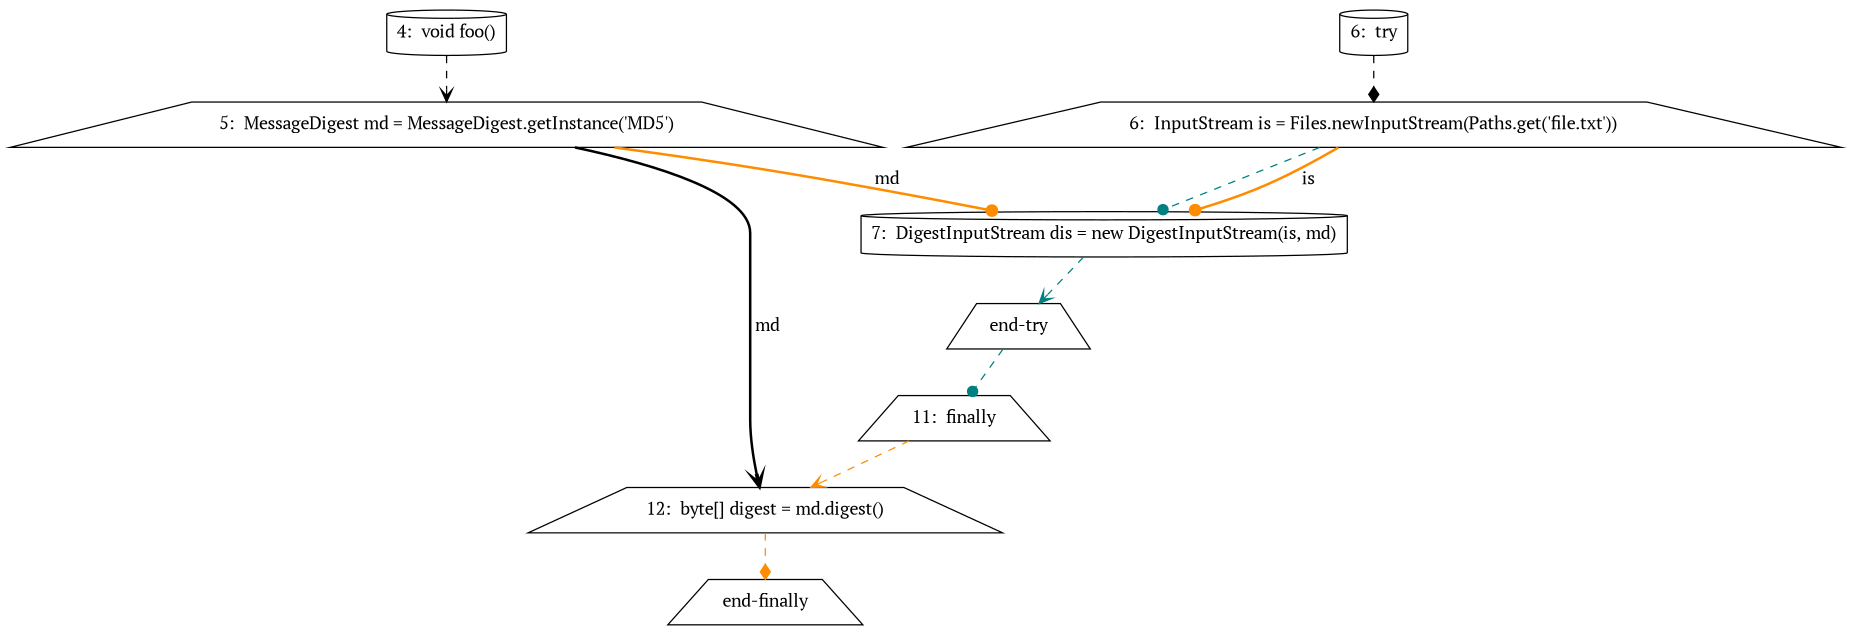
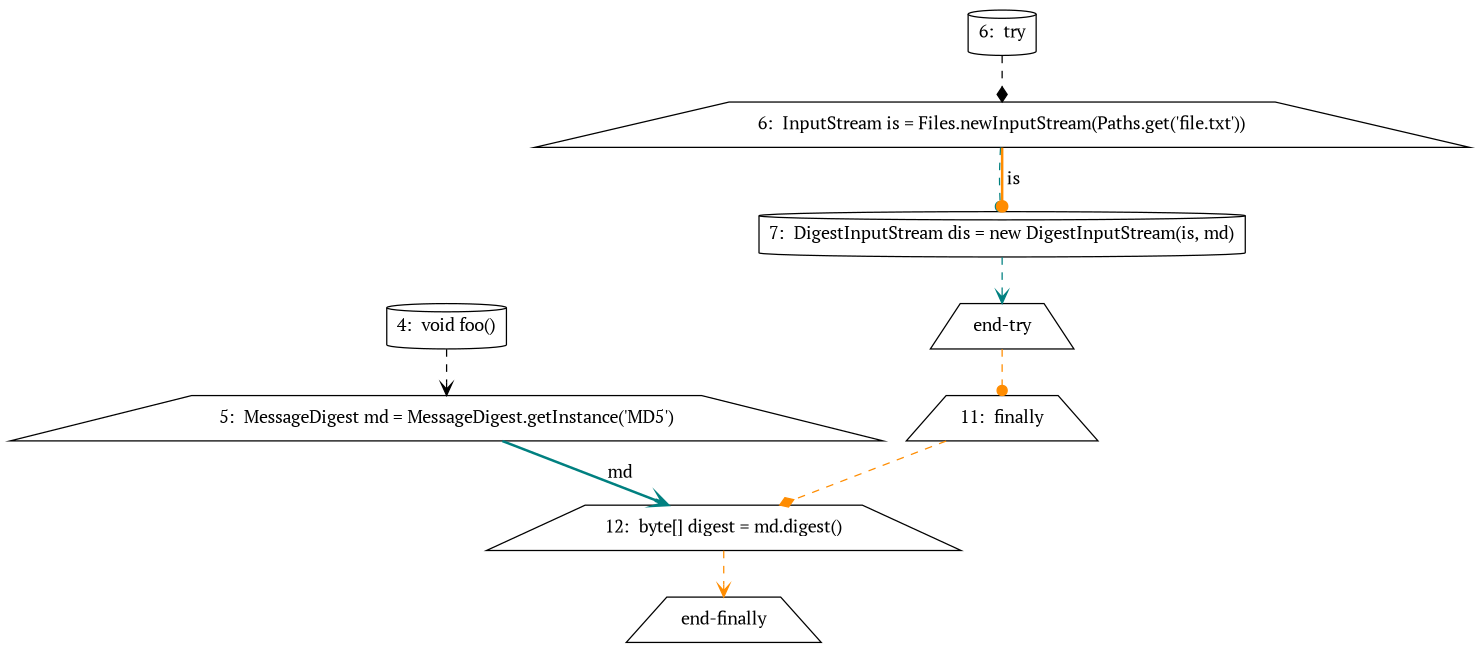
edge "5:  MessageDigest md = MessageDigest.getInstance('MD5')" -> "7:  DigestInputStream dis = new DigestInputStream(is, md)": removed, label "md"
edge "5:  MessageDigest md = MessageDigest.getInstance('MD5')" -> "12:  byte[] digest = md.digest()": color black -> teal
edge "end-try" -> "11:  finally": color teal -> darkorange
edge "11:  finally" -> "12:  byte[] digest = md.digest()": arrowhead vee -> diamond
edge "12:  byte[] digest = md.digest()" -> "end-finally": arrowhead diamond -> vee
